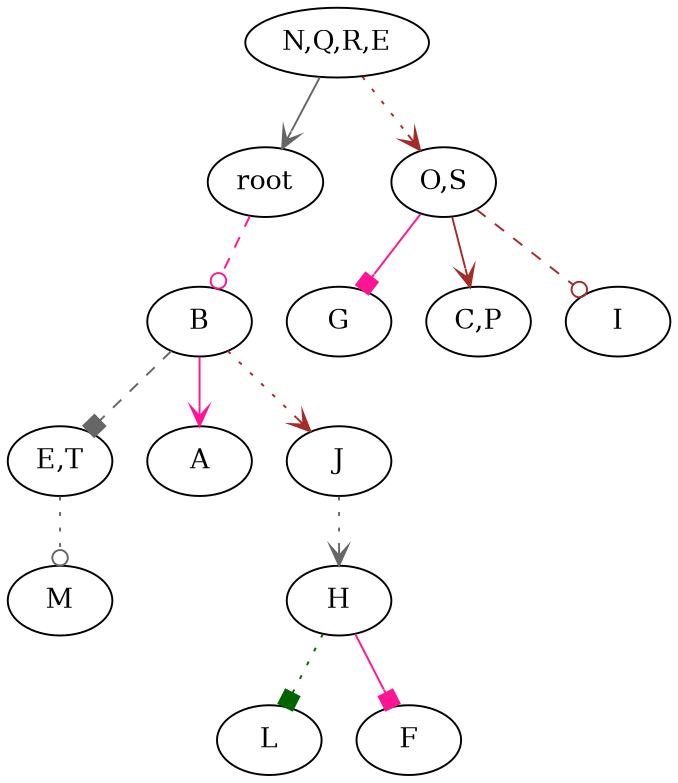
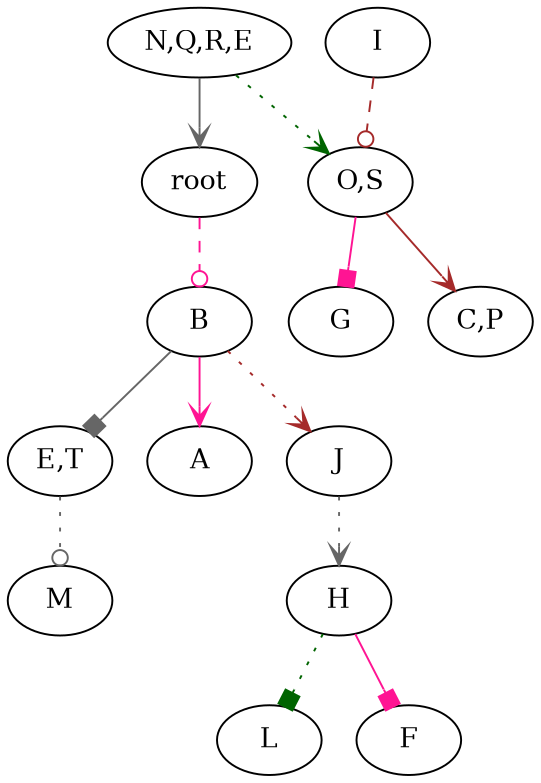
edge "N,Q,R,E" -> "O,S": color brown -> darkgreen
edge "O,S" -> "I": reversed
edge "B" -> "E,T": style dashed -> solid
